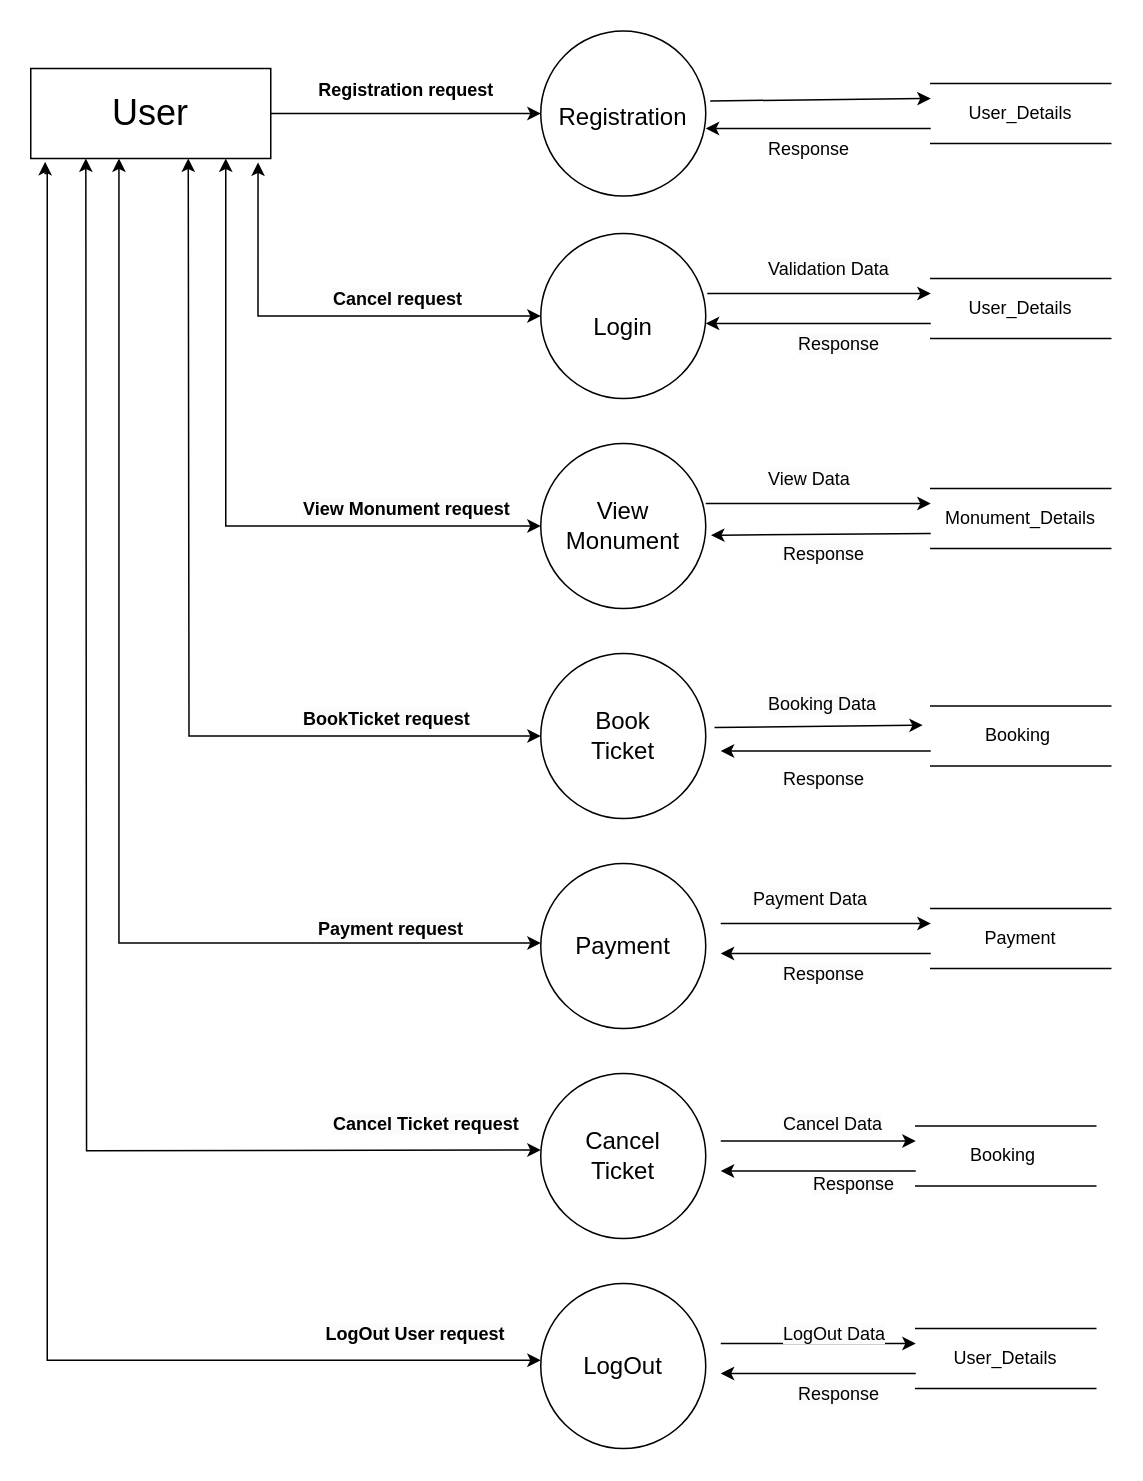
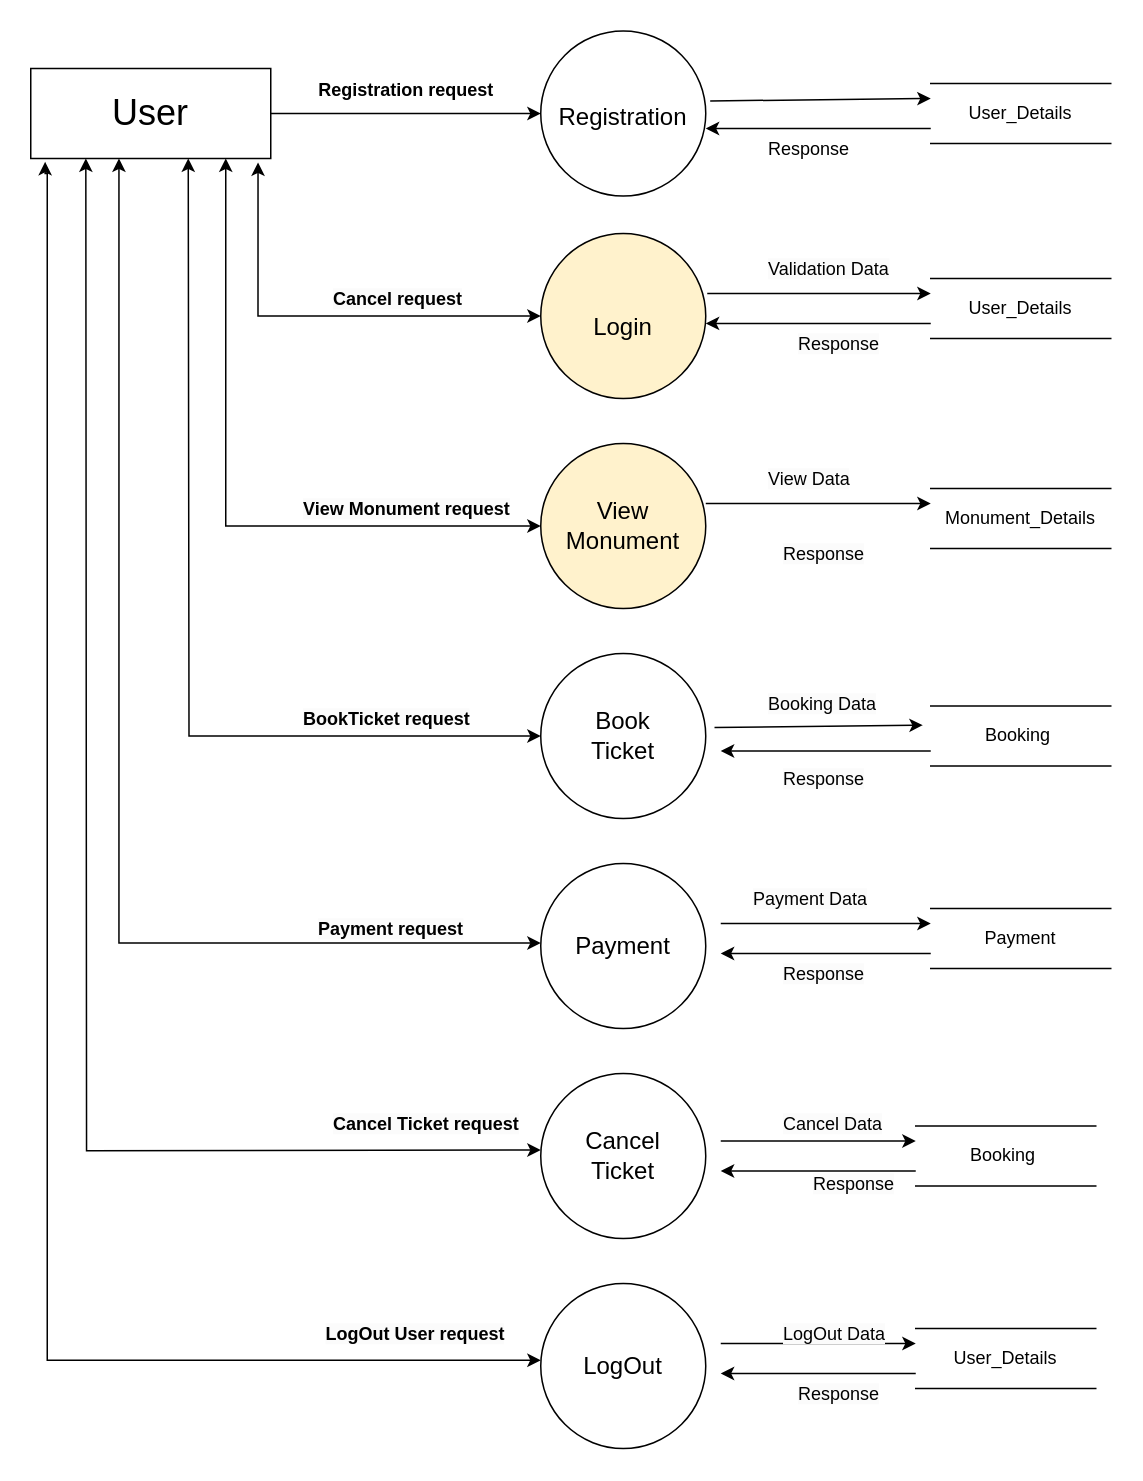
node "Login": fillcolor #ffffff -> #fff2cc
node "View Monument": fillcolor #ffffff -> #fff2cc
edge "Monument_Details" -> "View Monument": removed
